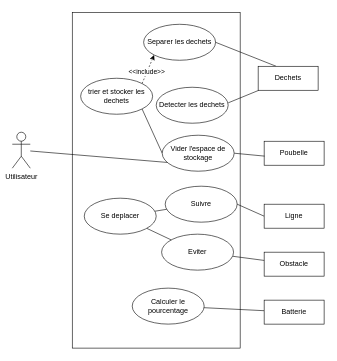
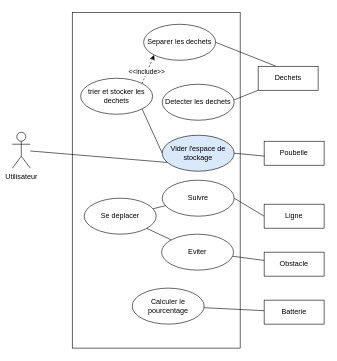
node "Detecter les dechets": moved (192, 105) -> (198, 102)
node "Vider l'espace de stockage": fillcolor #ffffff -> #dae8fc
node "Suivre": moved (201, 204) -> (198, 198)
